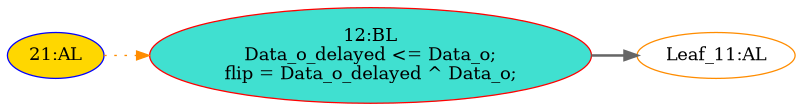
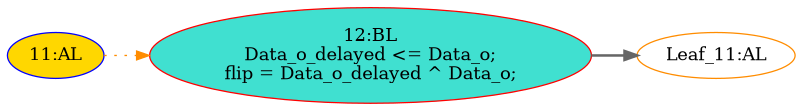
node "21:AL": label "21:AL" -> "11:AL"
